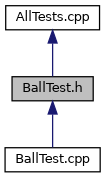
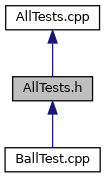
node "BallTest.h": label "BallTest.h" -> "AllTests.h"
